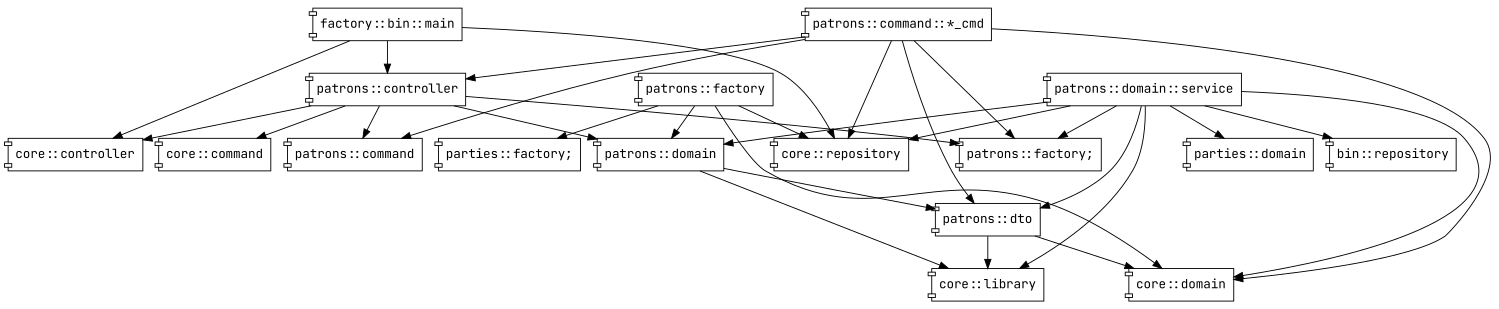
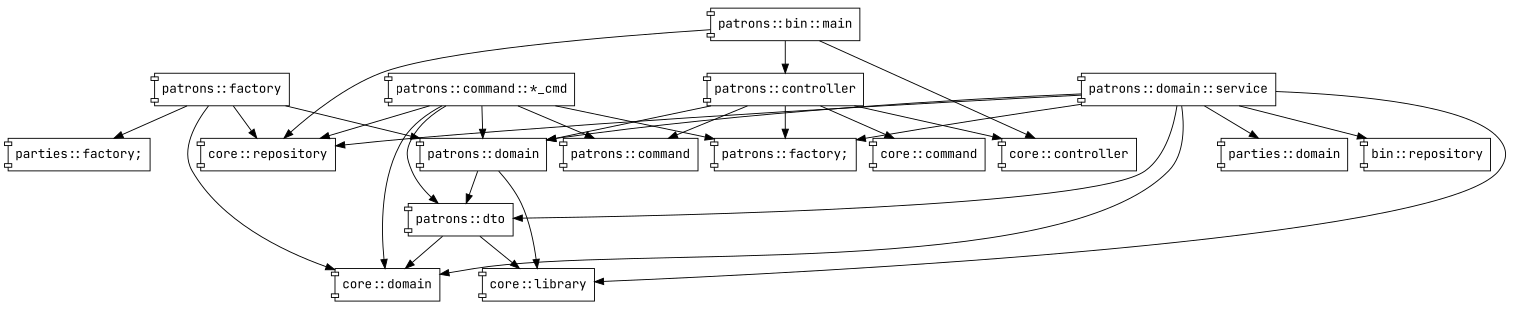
node "factory::bin::main": label "factory::bin::main" -> "patrons::bin::main"
edge "patrons::command::*_cmd" -> "patrons::controller": now "patrons::command::*_cmd" -> "patrons::domain"
